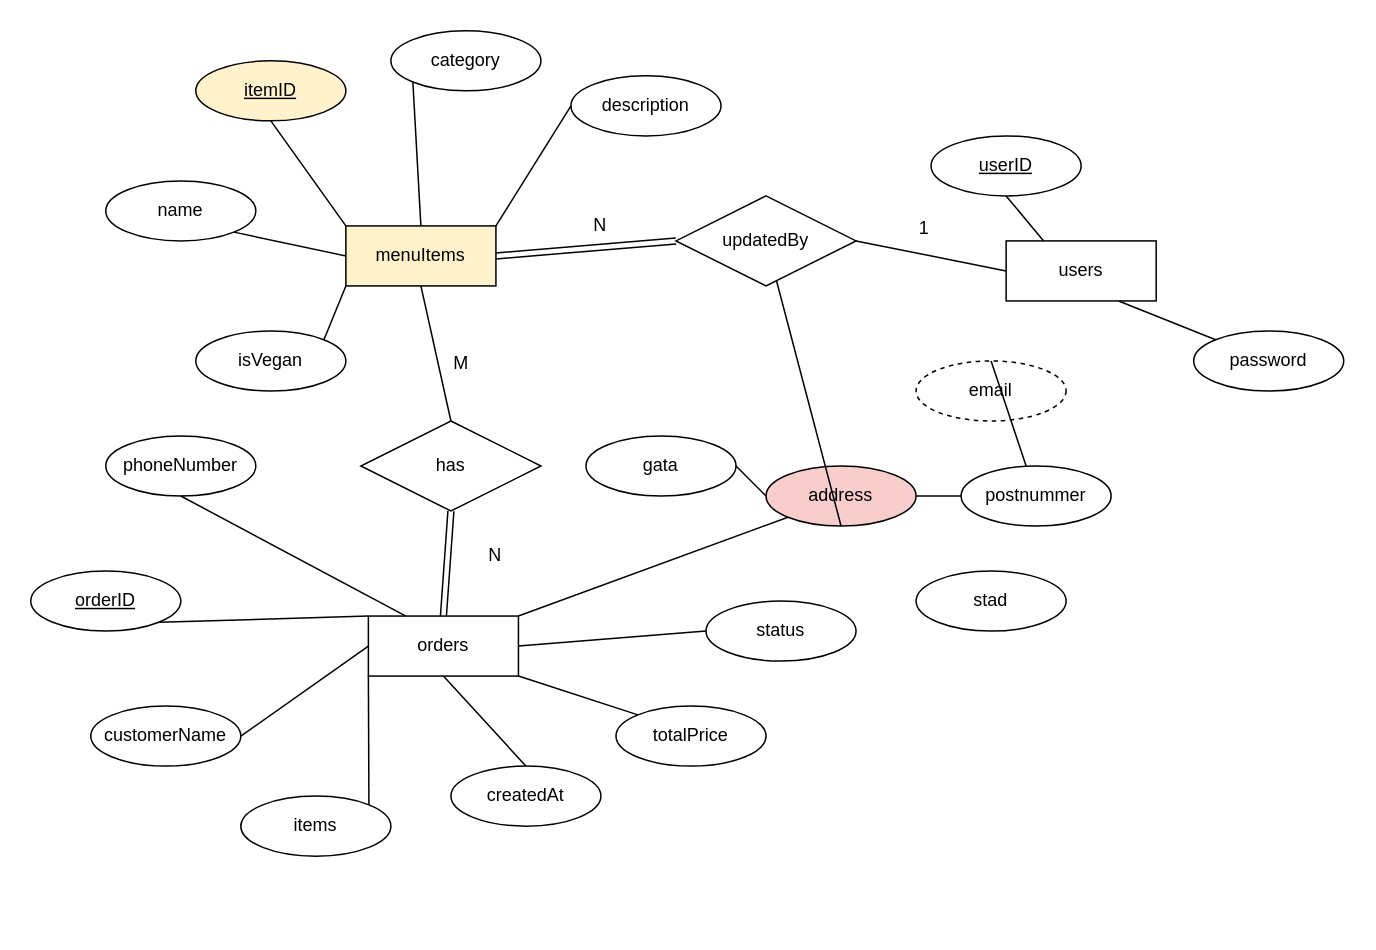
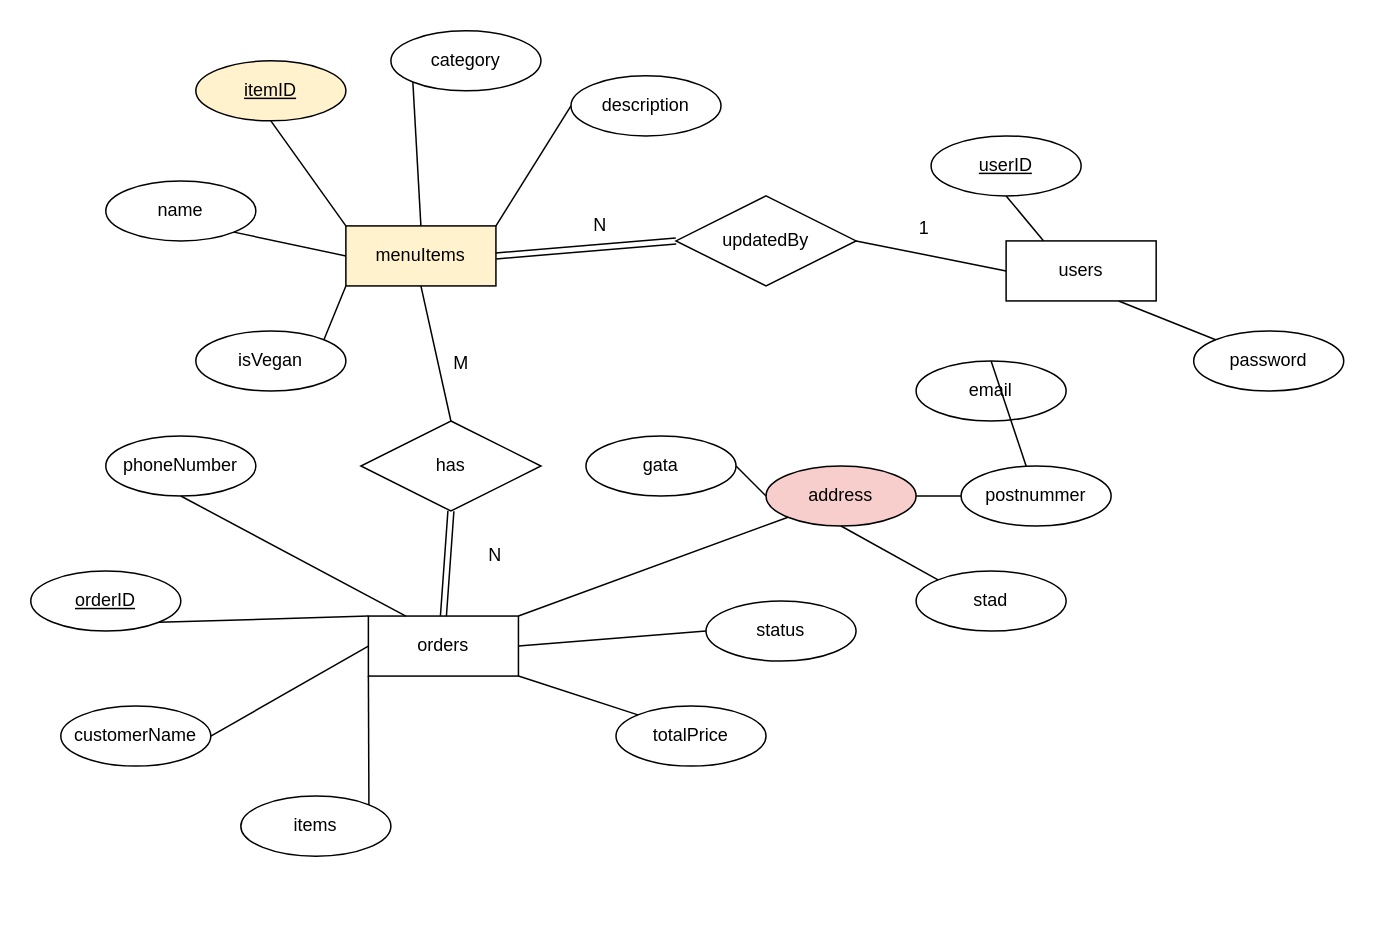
node "email": style dashed -> solid
edge "updatedBy" -- "address": now "stad" -- "address"
edge "orders" -- "createdAt": removed
node "customerName": moved (166, 736) -> (136, 736)
node "createdAt": removed
